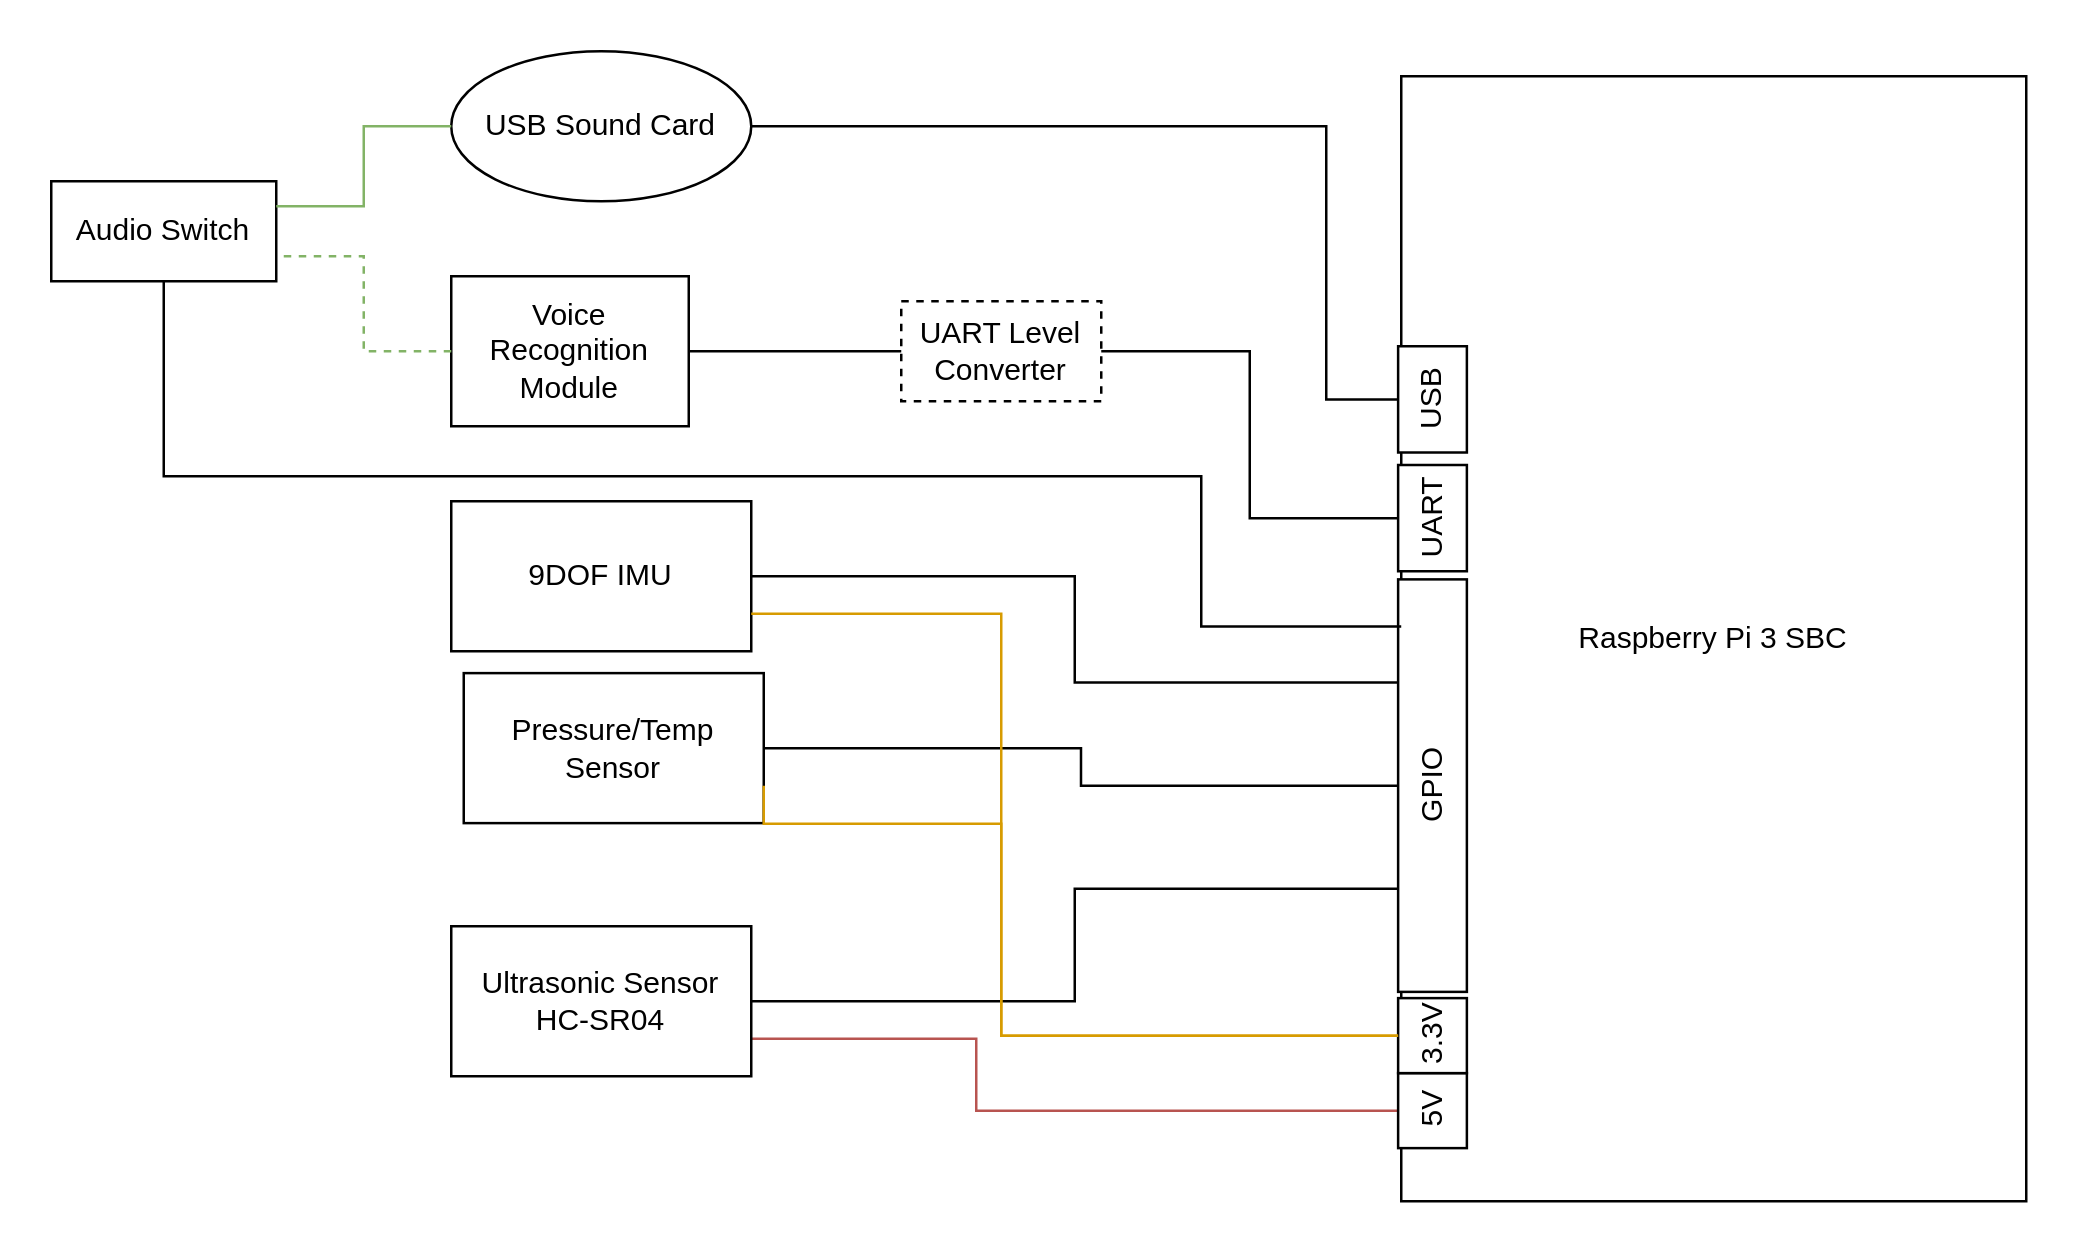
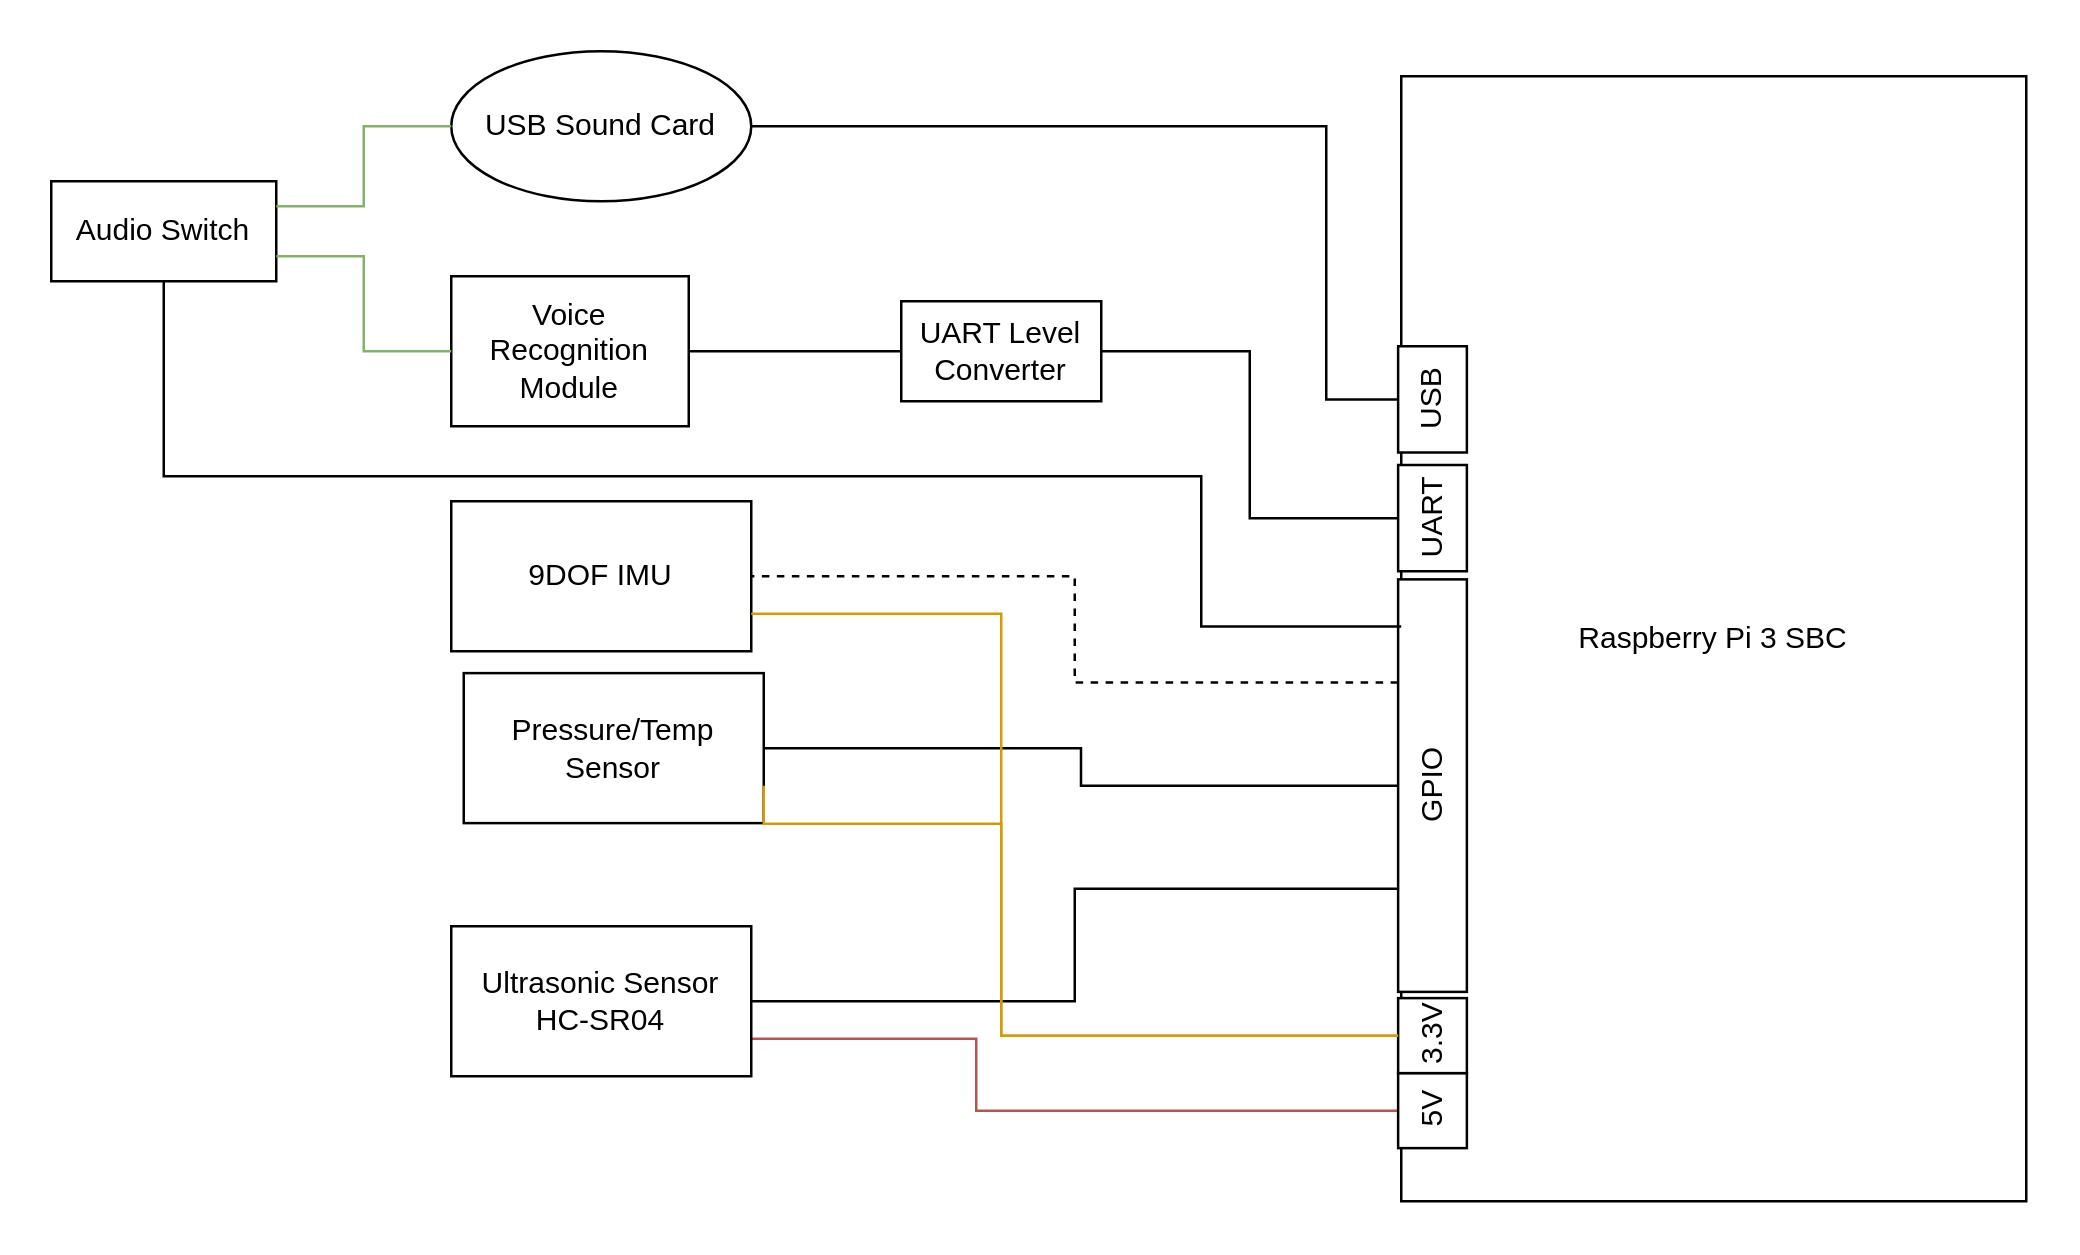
edge "Audio Switch" -- "Voice Recognition Module": style dashed -> solid
node "UART Level Converter": style dashed -> solid
edge "9DOF IMU" -- "GPIO": style solid -> dashed
